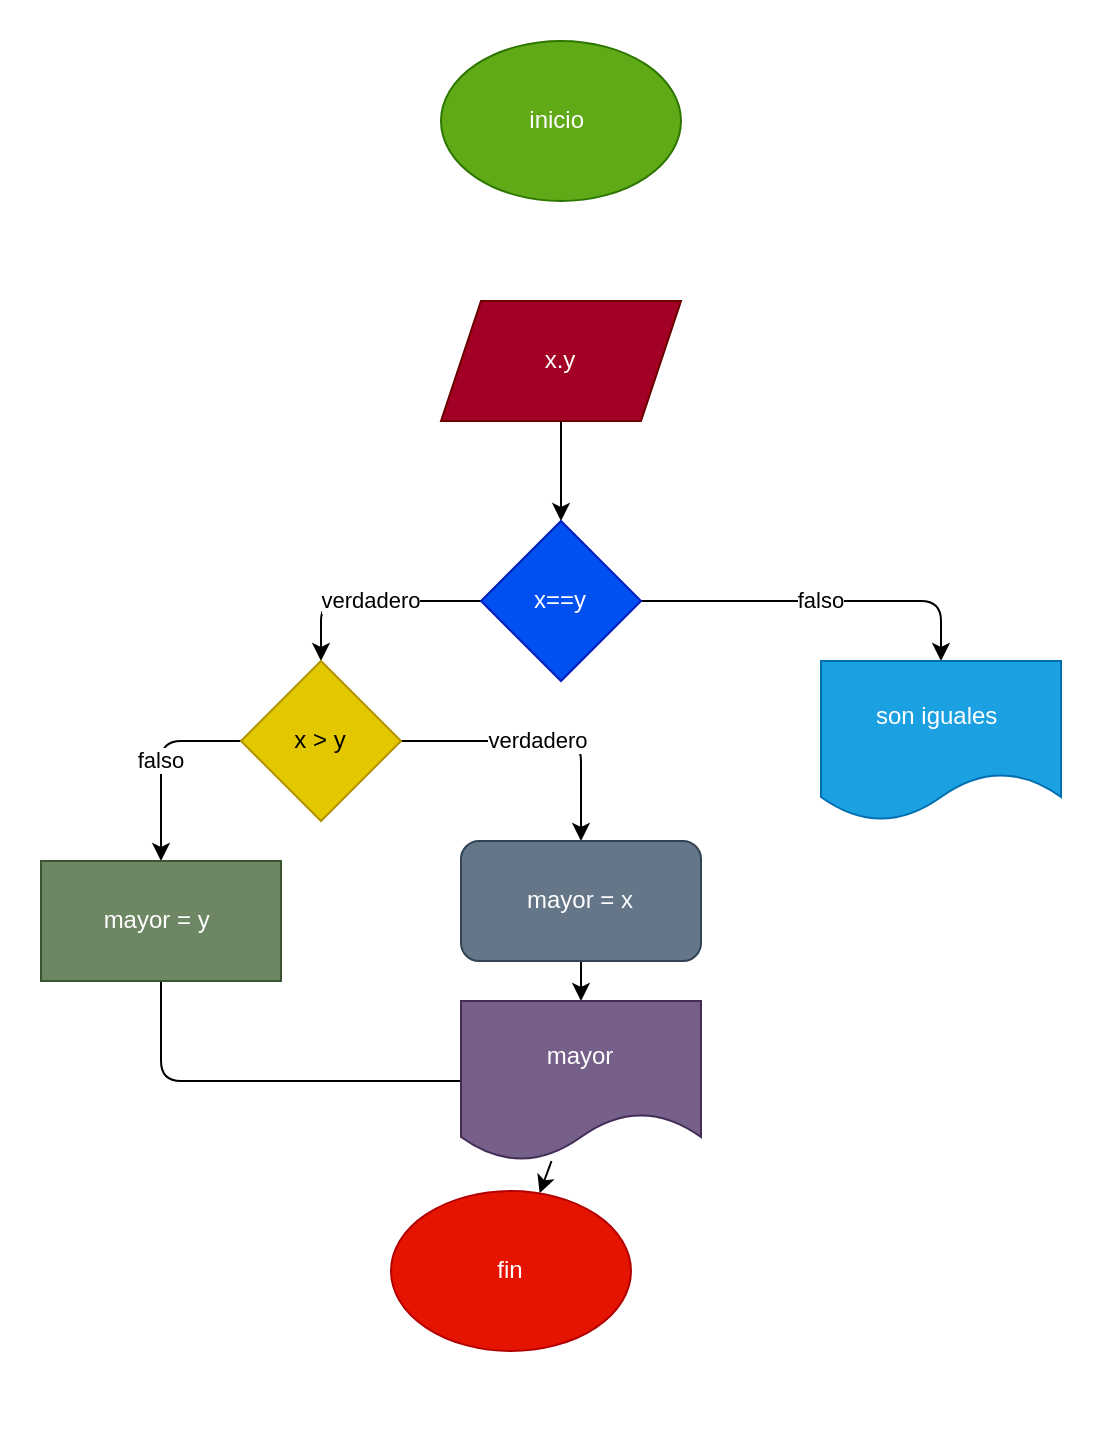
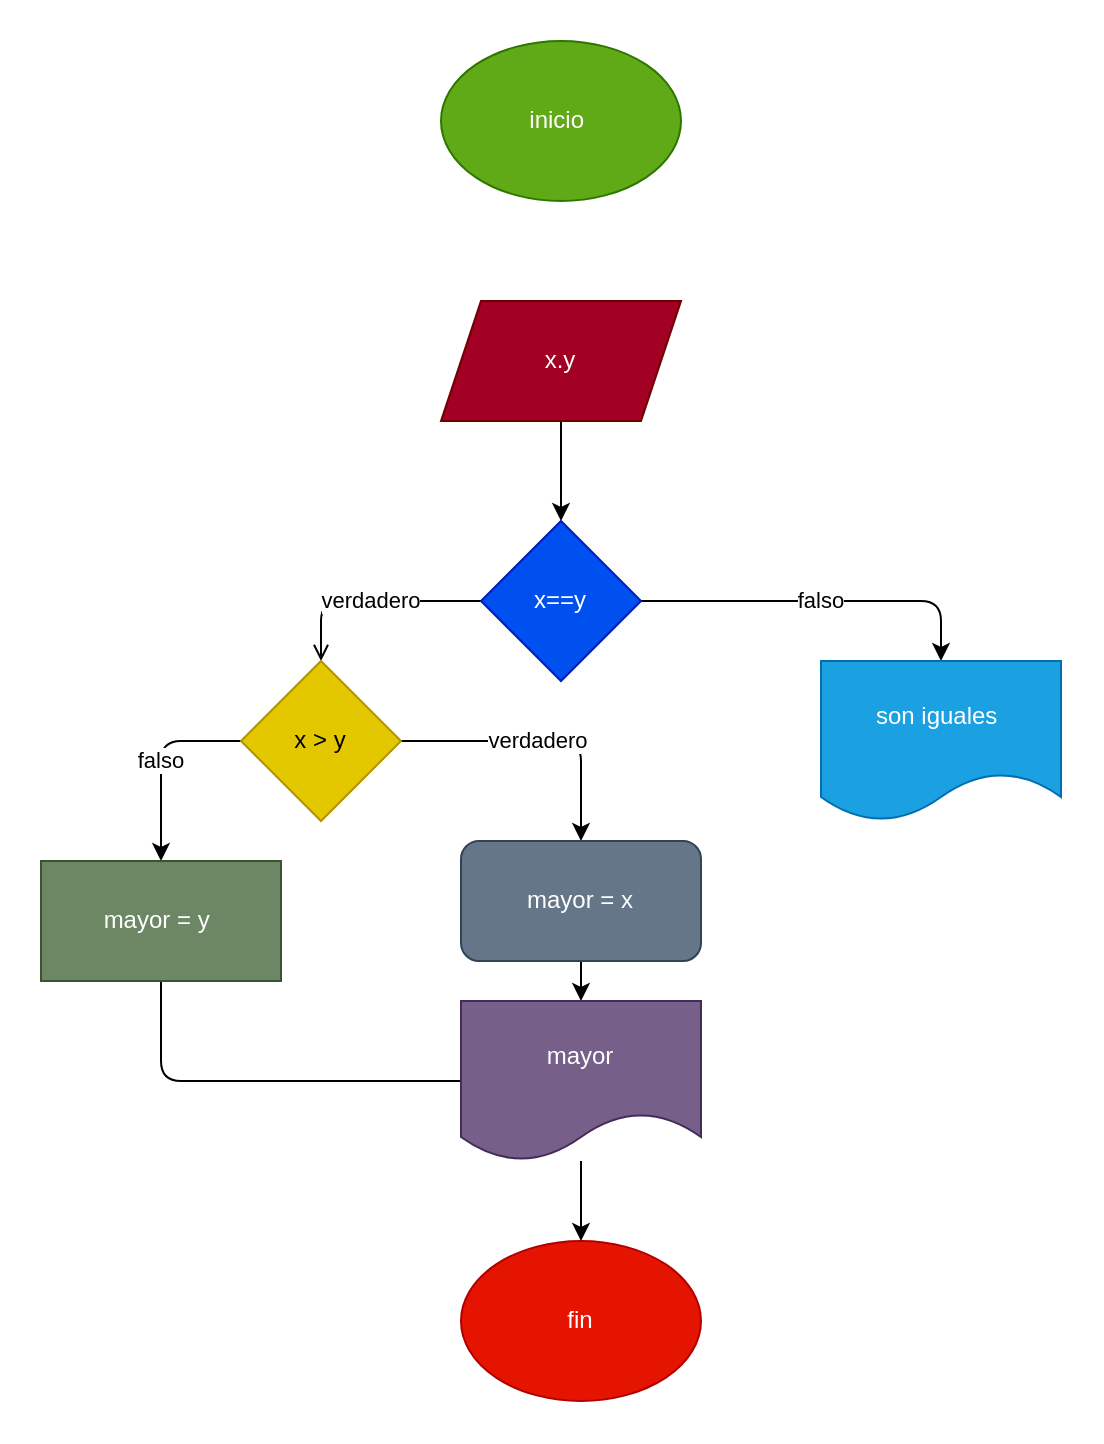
edge "x==y" -> "x > y": arrowhead classic -> open
node "fin": moved (511, 1271) -> (581, 1321)
